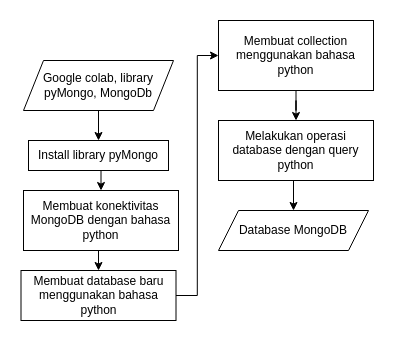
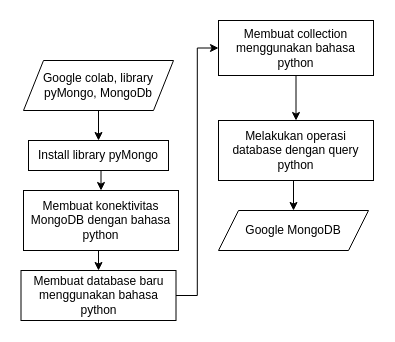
node "Membuat collection menggunakan bahasa python": size 155x70 -> 155x55
node "Database MongoDB": label "Database MongoDB" -> "Google MongoDB"
